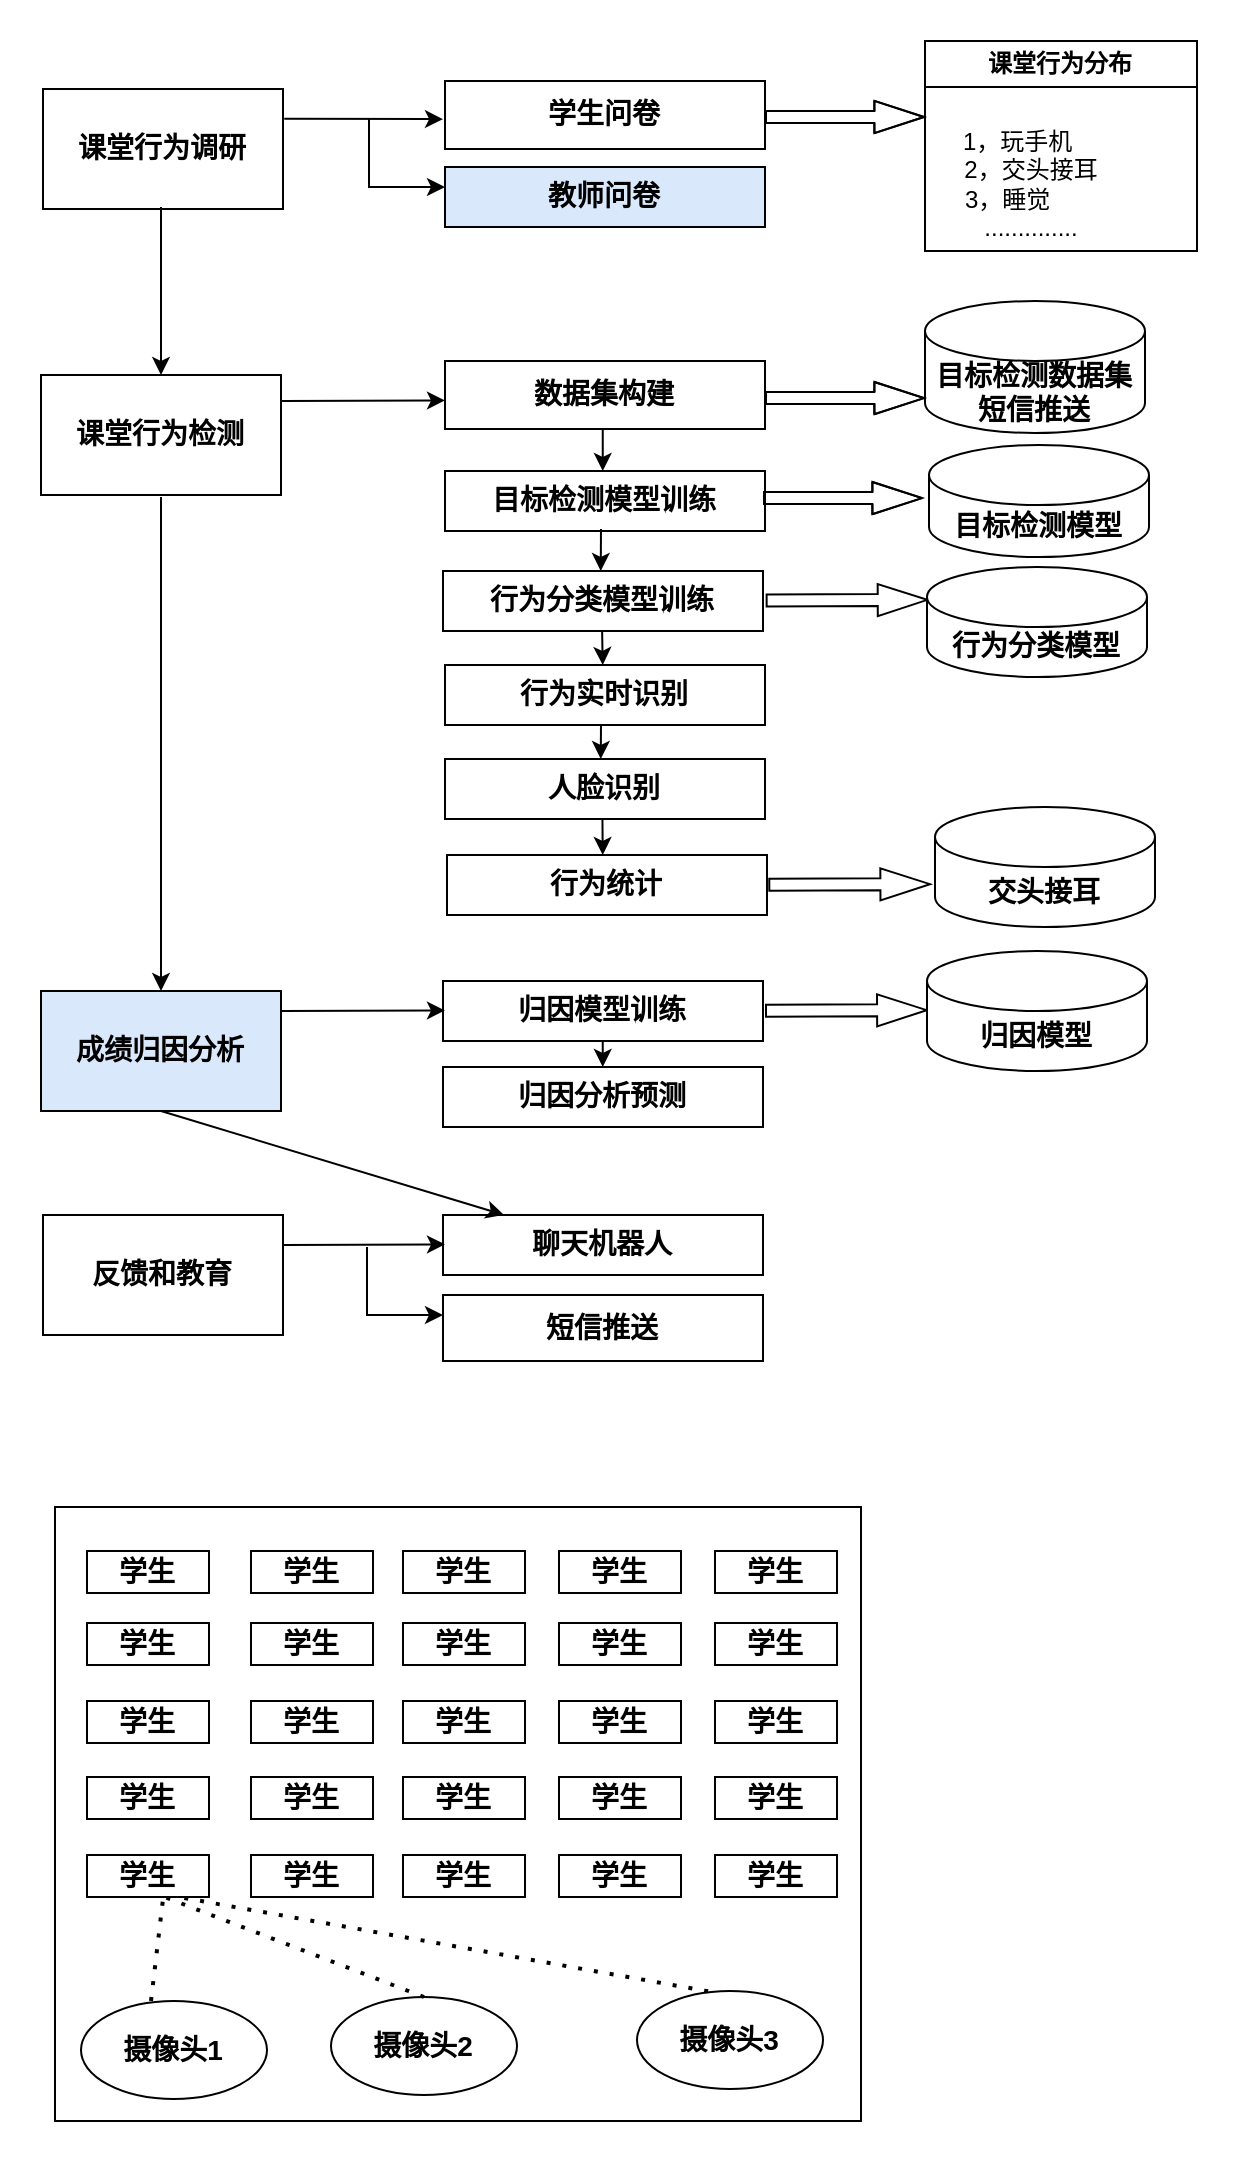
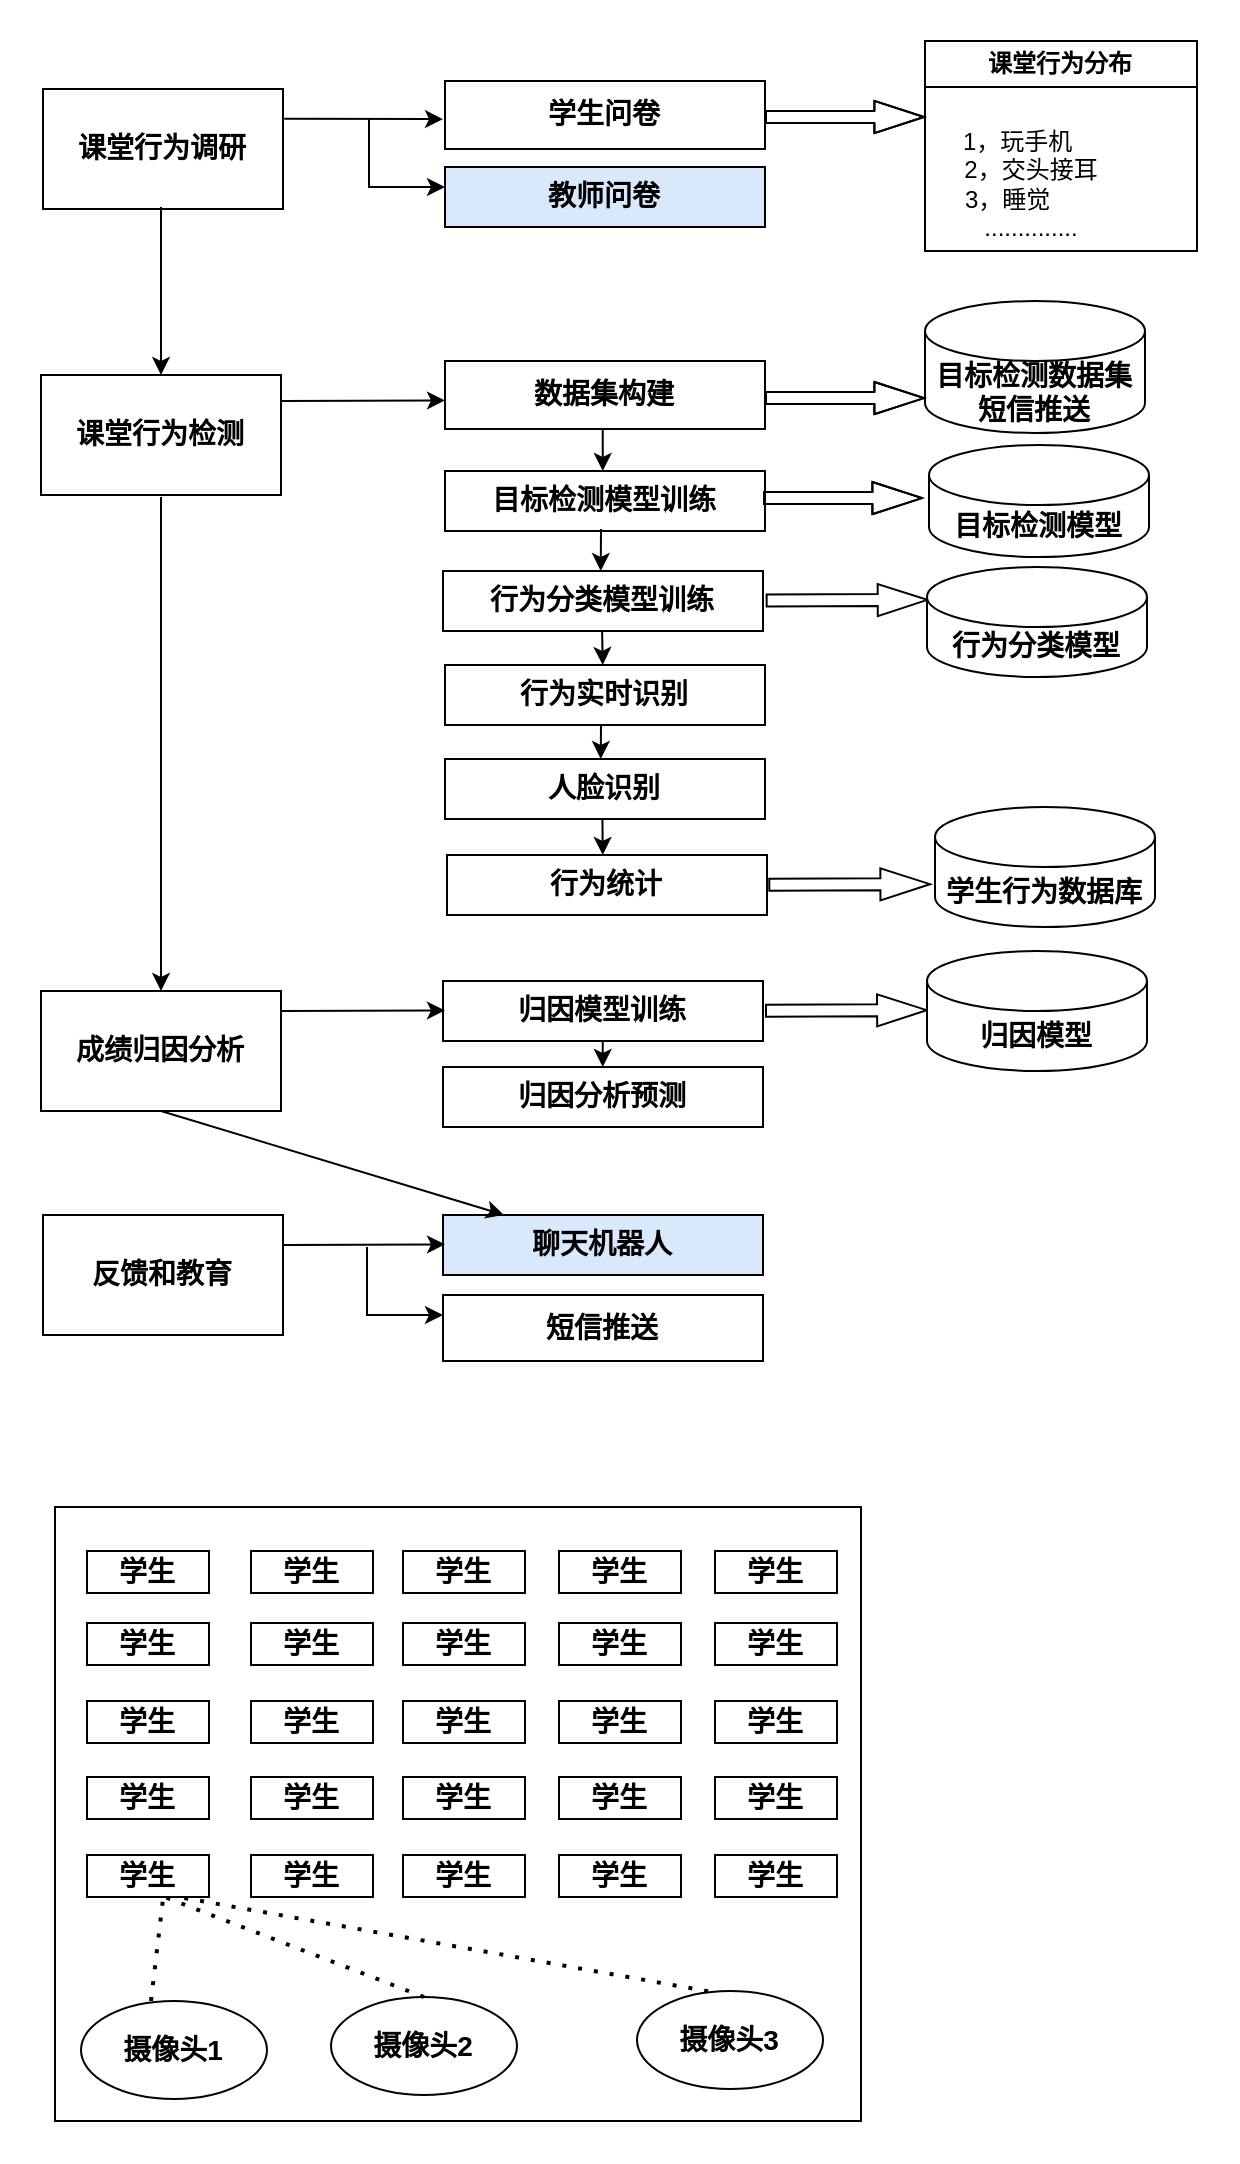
node "交头接耳": label "交头接耳" -> "学生行为数据库"
node "成绩归因分析": fillcolor #dae8fc -> #ffffff
node "聊天机器人": fillcolor #ffffff -> #dae8fc
